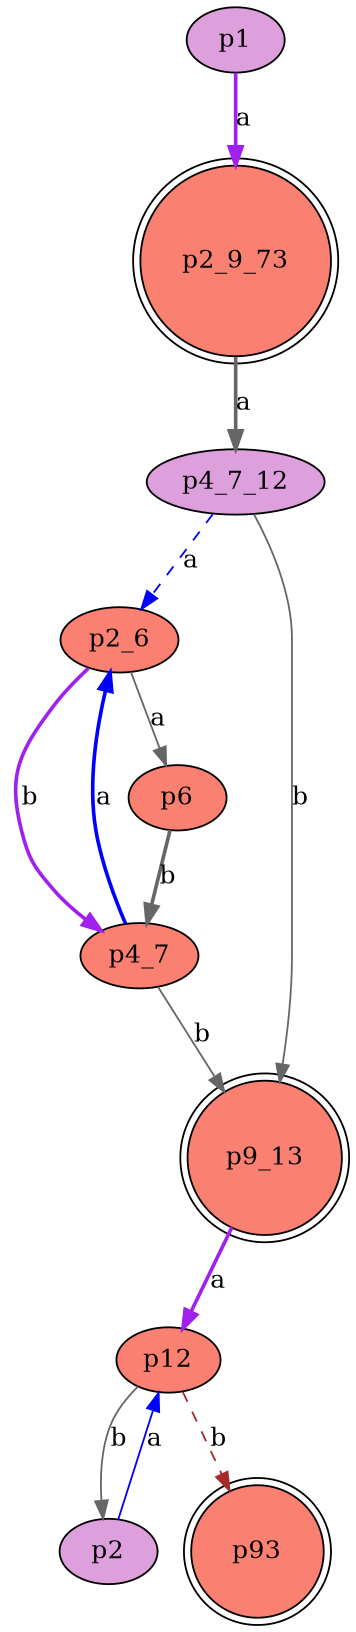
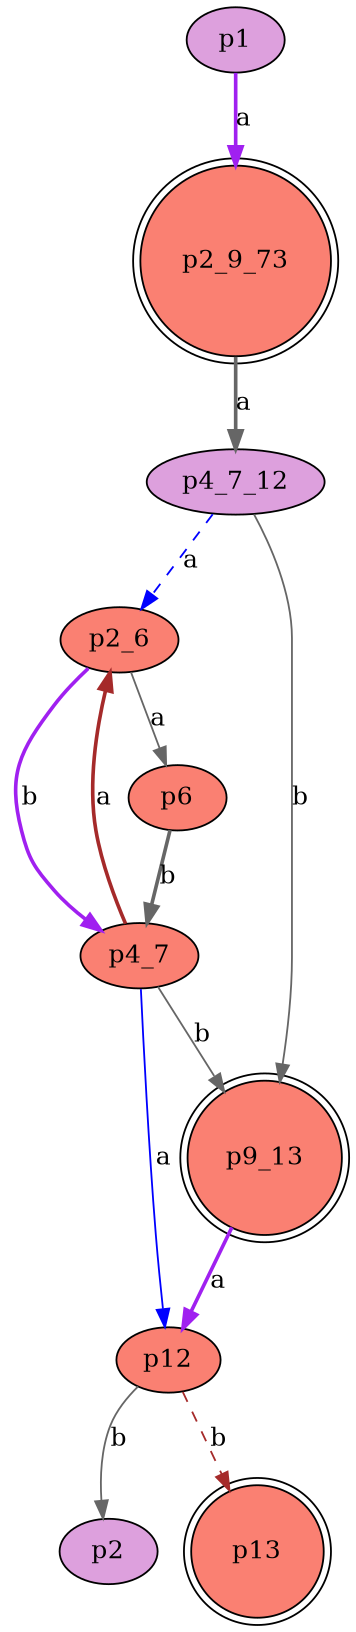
edge "p4_7" -> "p2_6": color blue -> brown
edge "p2" -> "p12": now "p4_7" -> "p12"
node "p93": label "p93" -> "p13"
